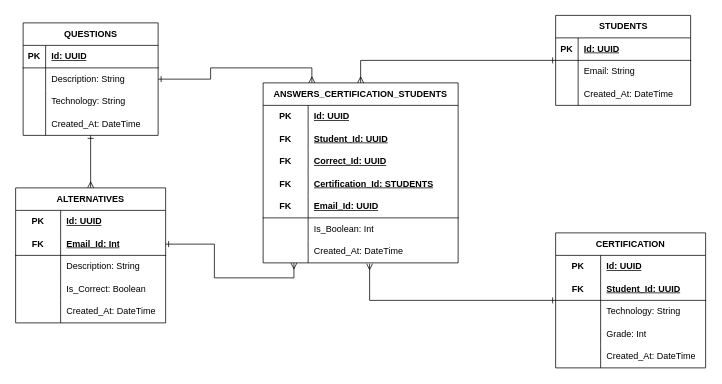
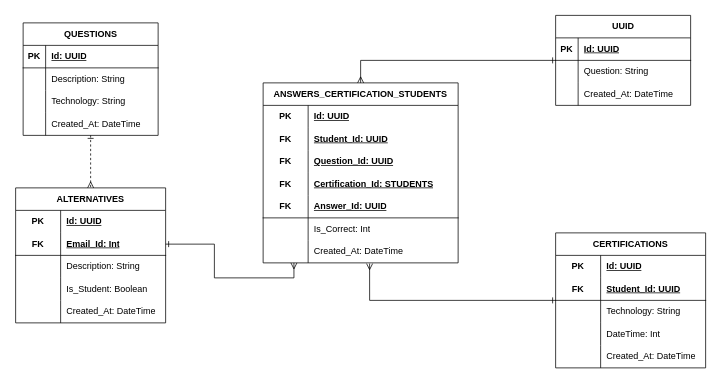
node "STUDENTS": label "STUDENTS" -> "UUID"
edge "QUESTIONS" -- "ANSWERS_CERTIFICATION_STUDENTS": removed
node "Email: String": label "Email: String" -> "Question: String"
edge "QUESTIONS" -- "ALTERNATIVES": style solid -> dashed
node "Correct_Id: UUID": label "Correct_Id: UUID" -> "Question_Id: UUID"
node "Email_Id: UUID": label "Email_Id: UUID" -> "Answer_Id: UUID"
node "Is_Boolean: Int": label "Is_Boolean: Int" -> "Is_Correct: Int"
node "CERTIFICATION": label "CERTIFICATION" -> "CERTIFICATIONS"
node "Is_Correct: Boolean": label "Is_Correct: Boolean" -> "Is_Student: Boolean"
node "Grade: Int": label "Grade: Int" -> "DateTime: Int"
